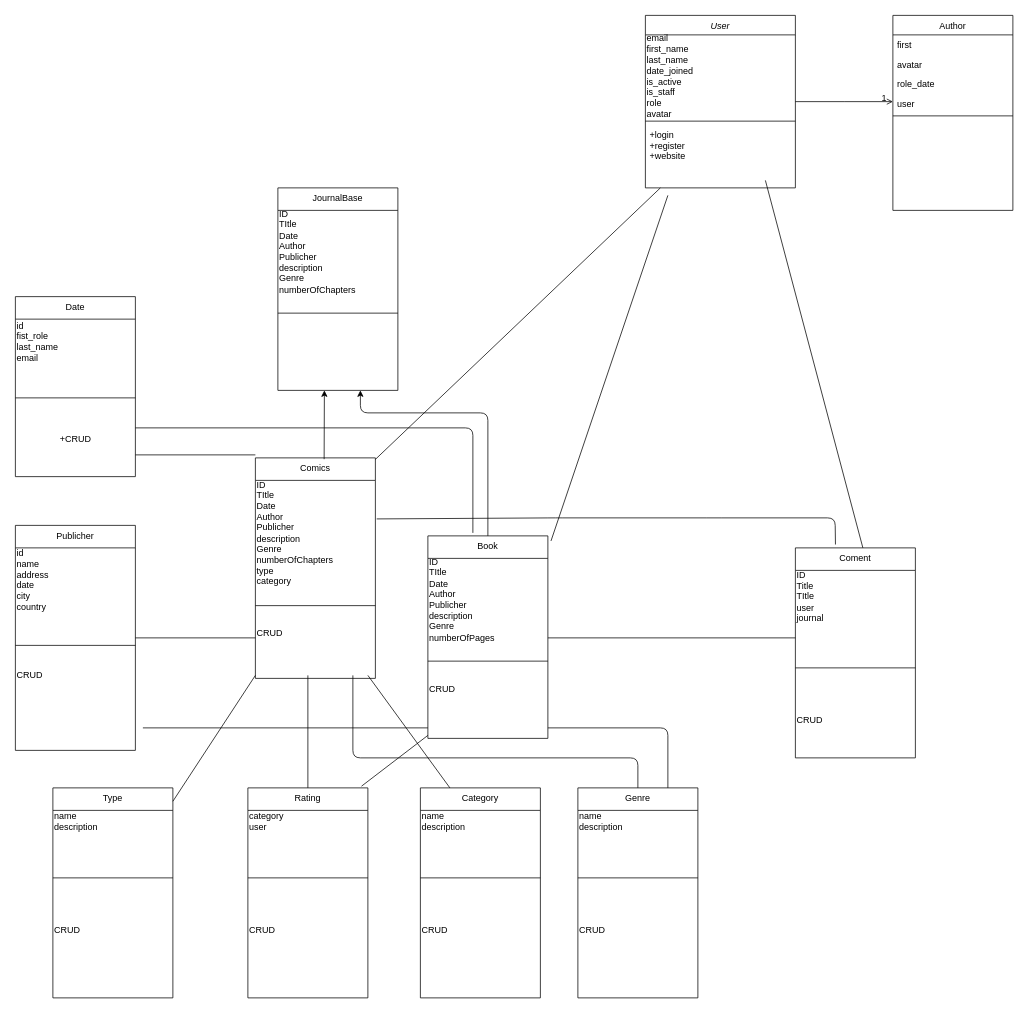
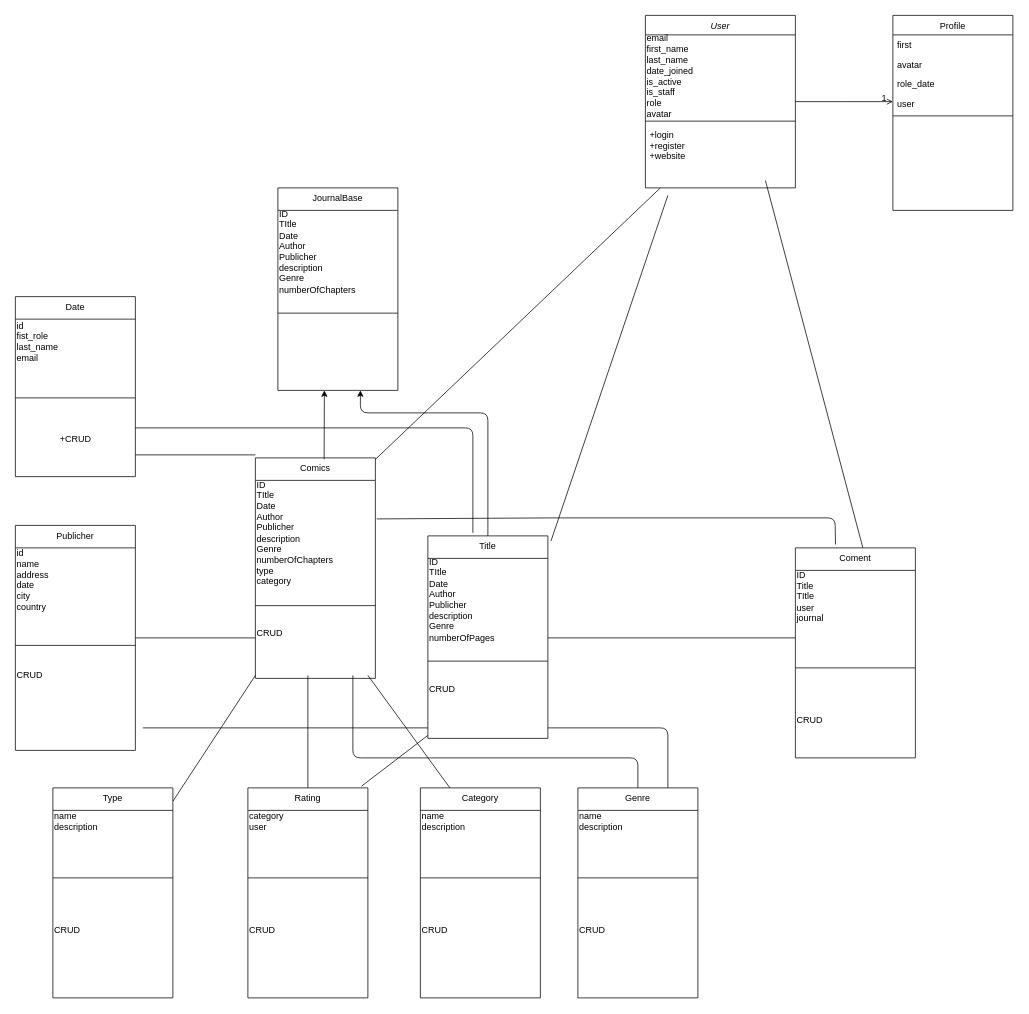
node "Author": label "Author" -> "Profile"
node "Book": label "Book" -> "Title"
